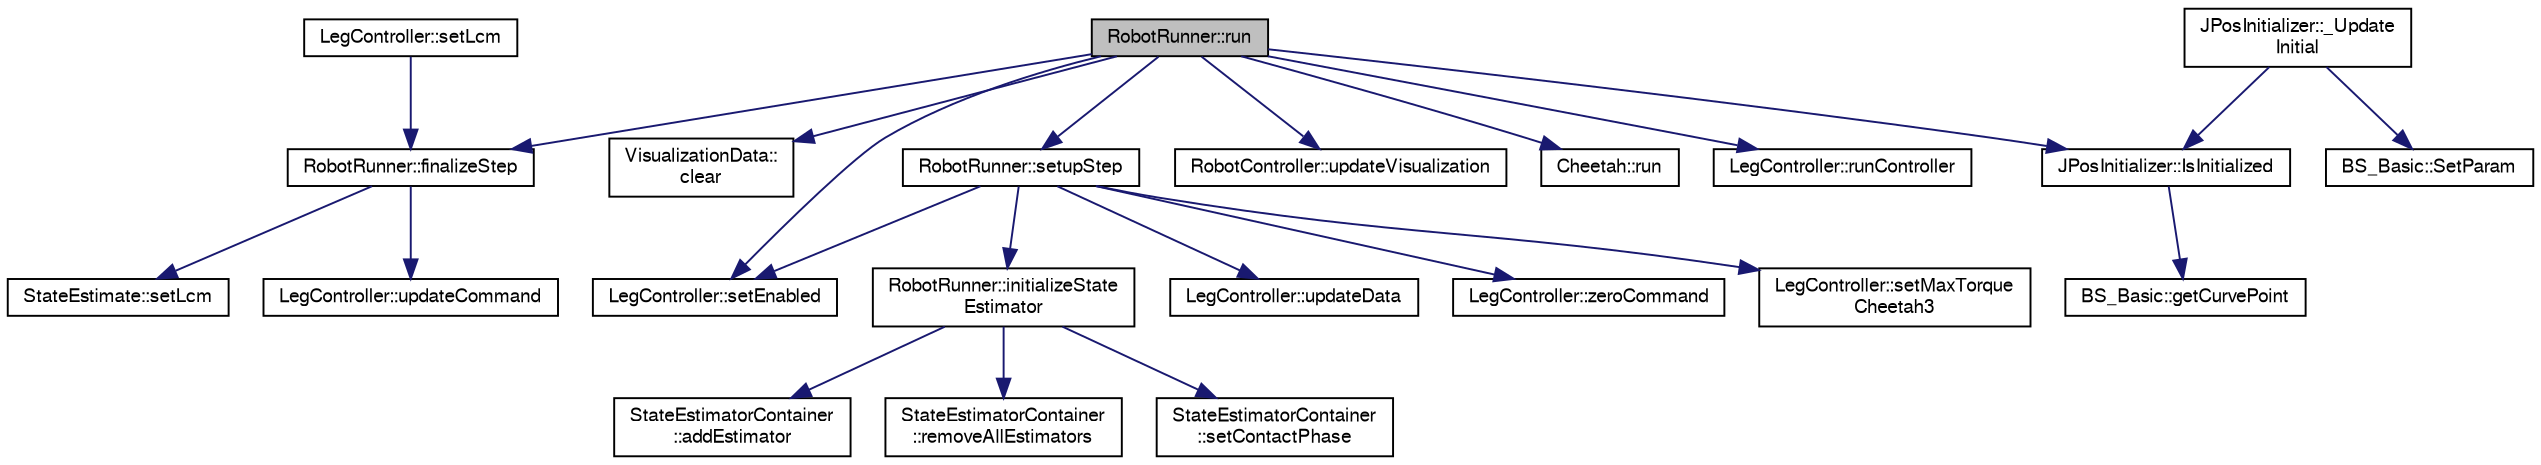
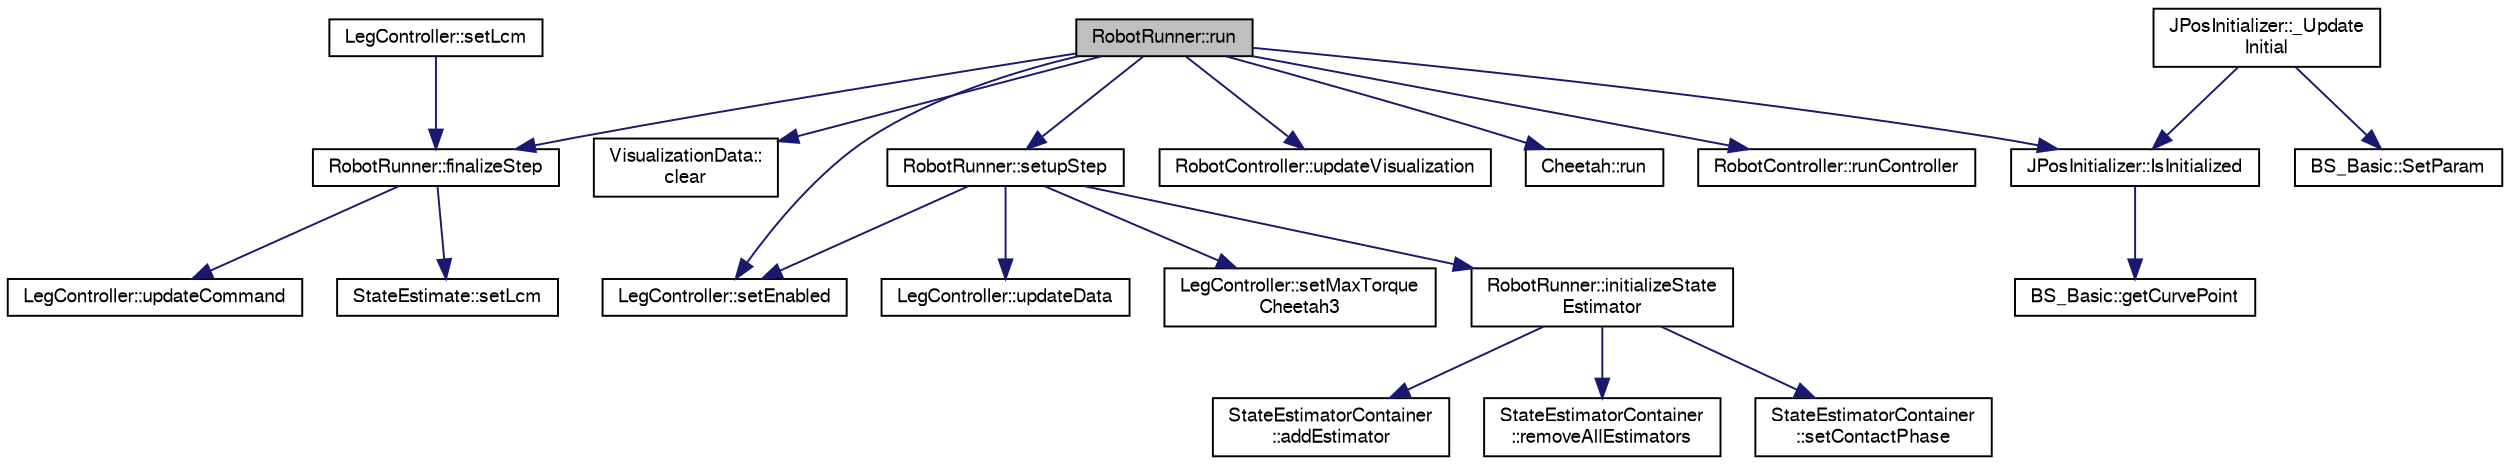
node "LegController::runController": label "LegController::runController" -> "RobotController::runController"
node "LegController::zeroCommand": removed
